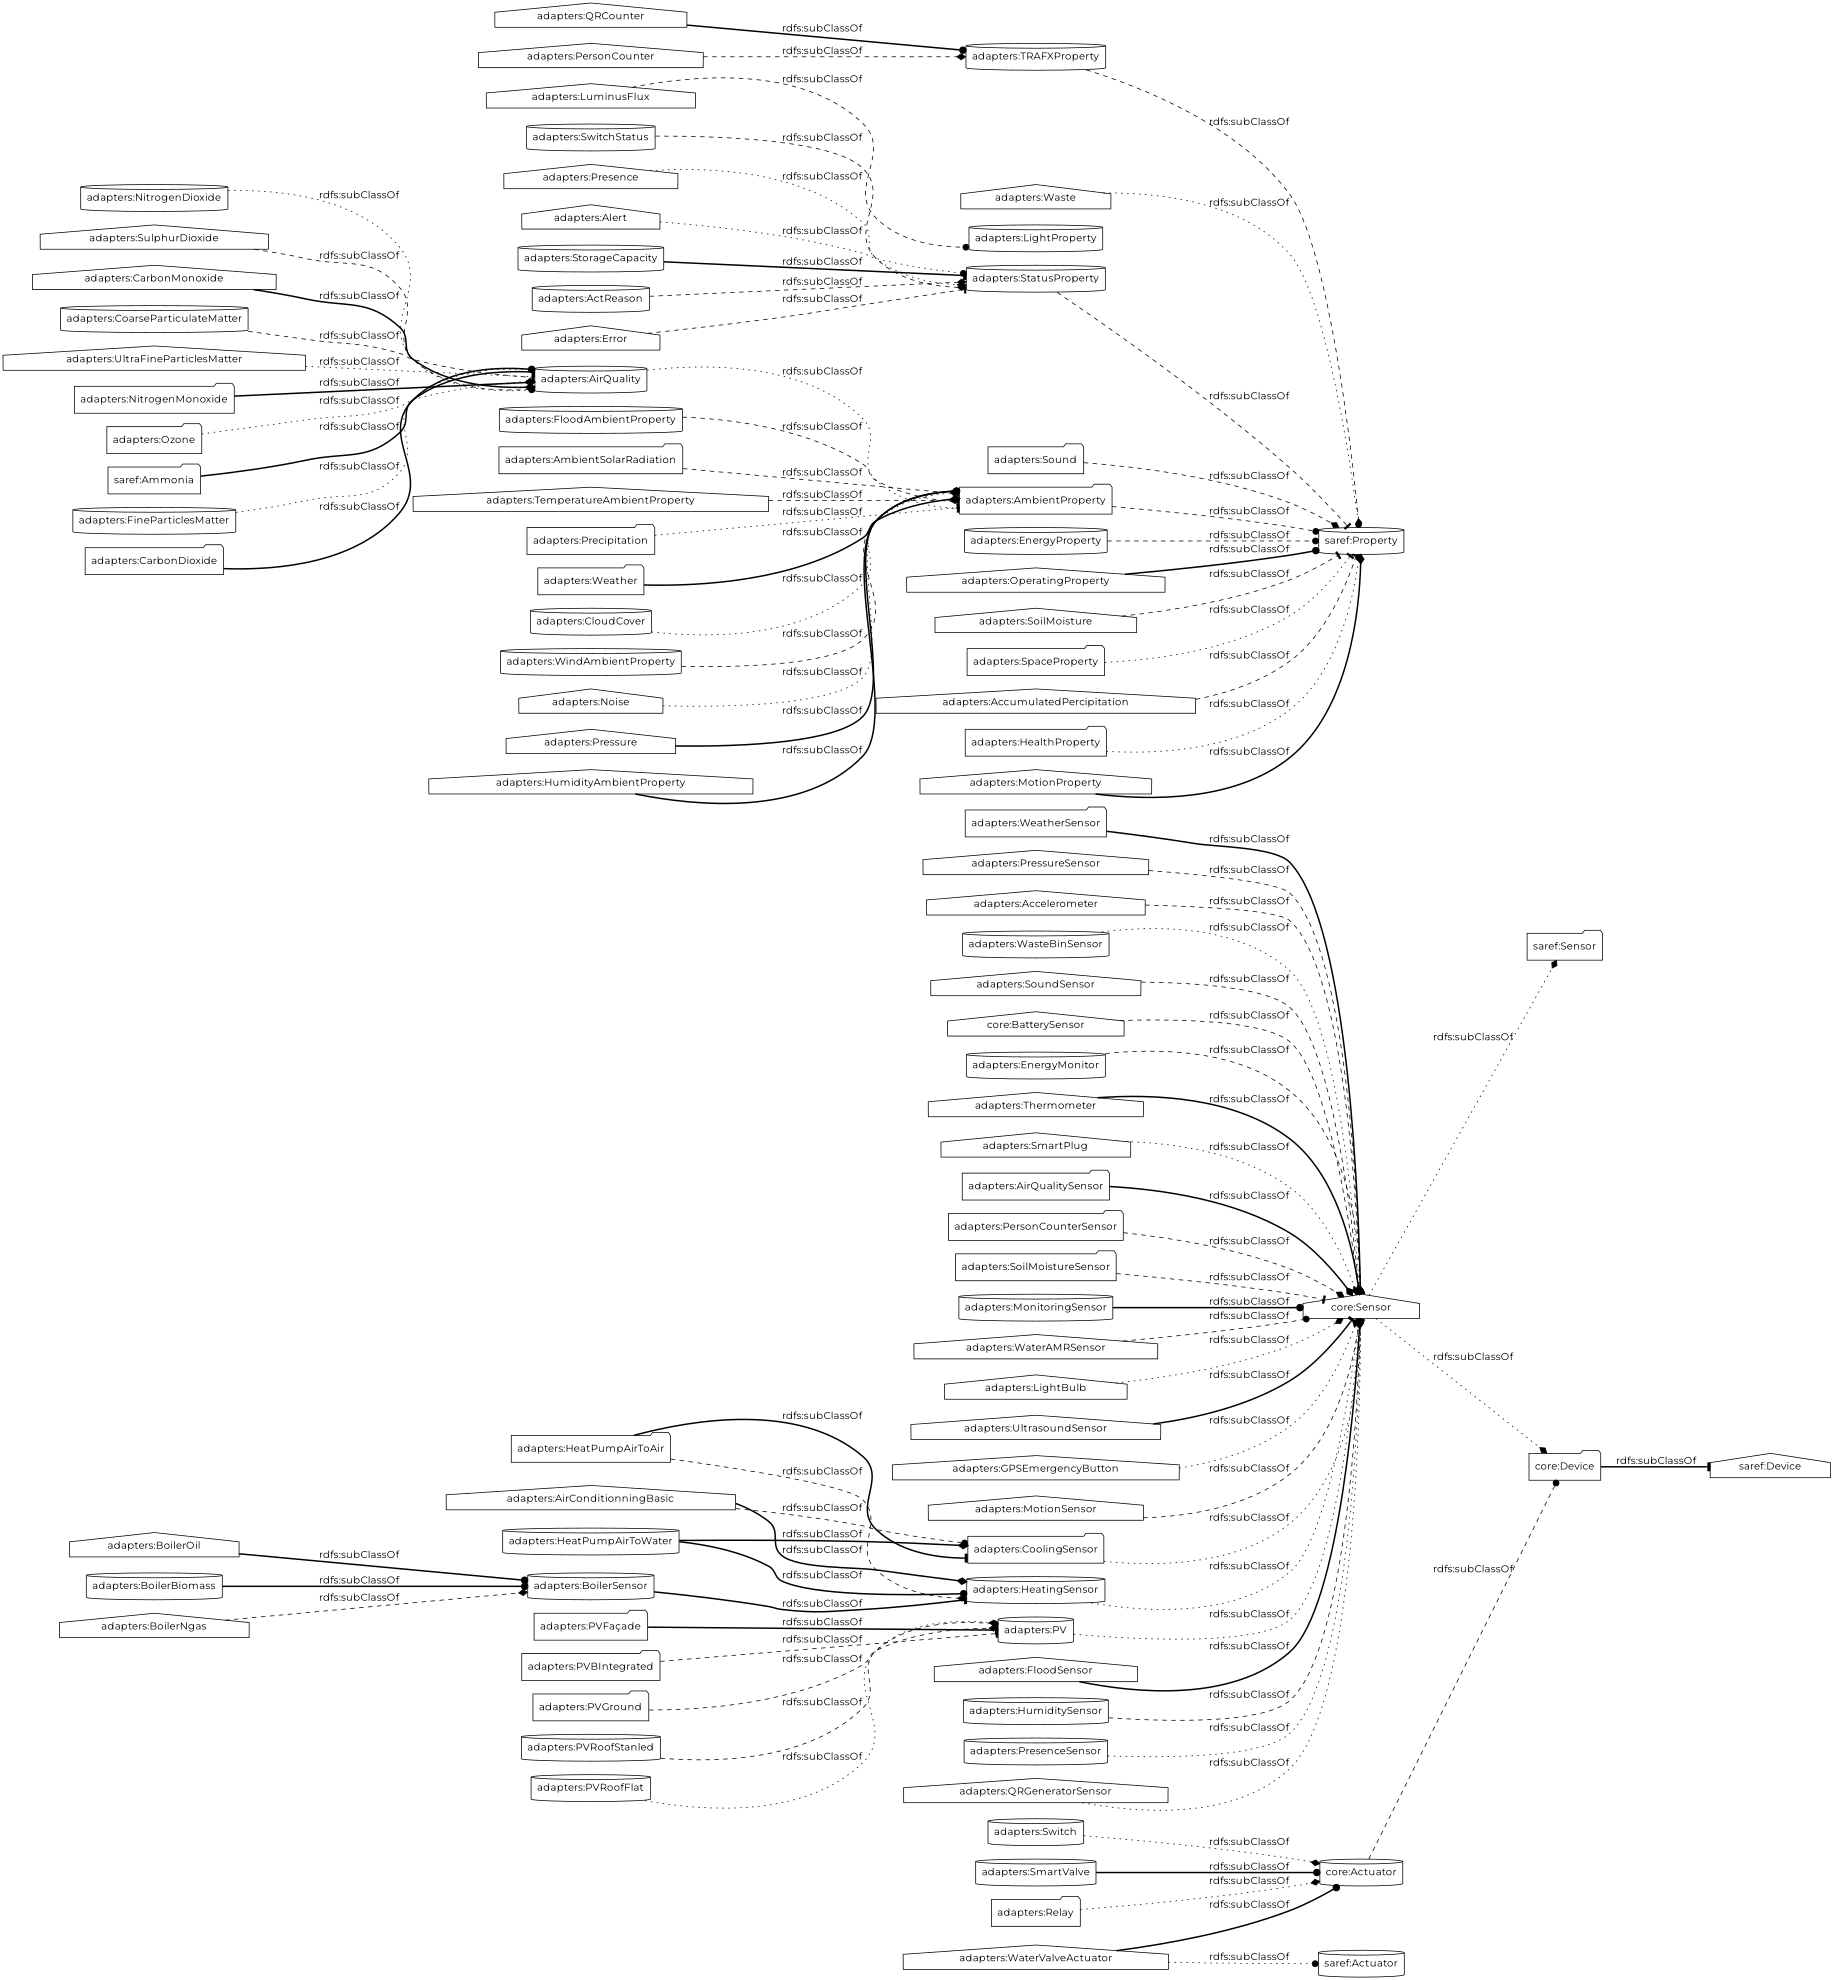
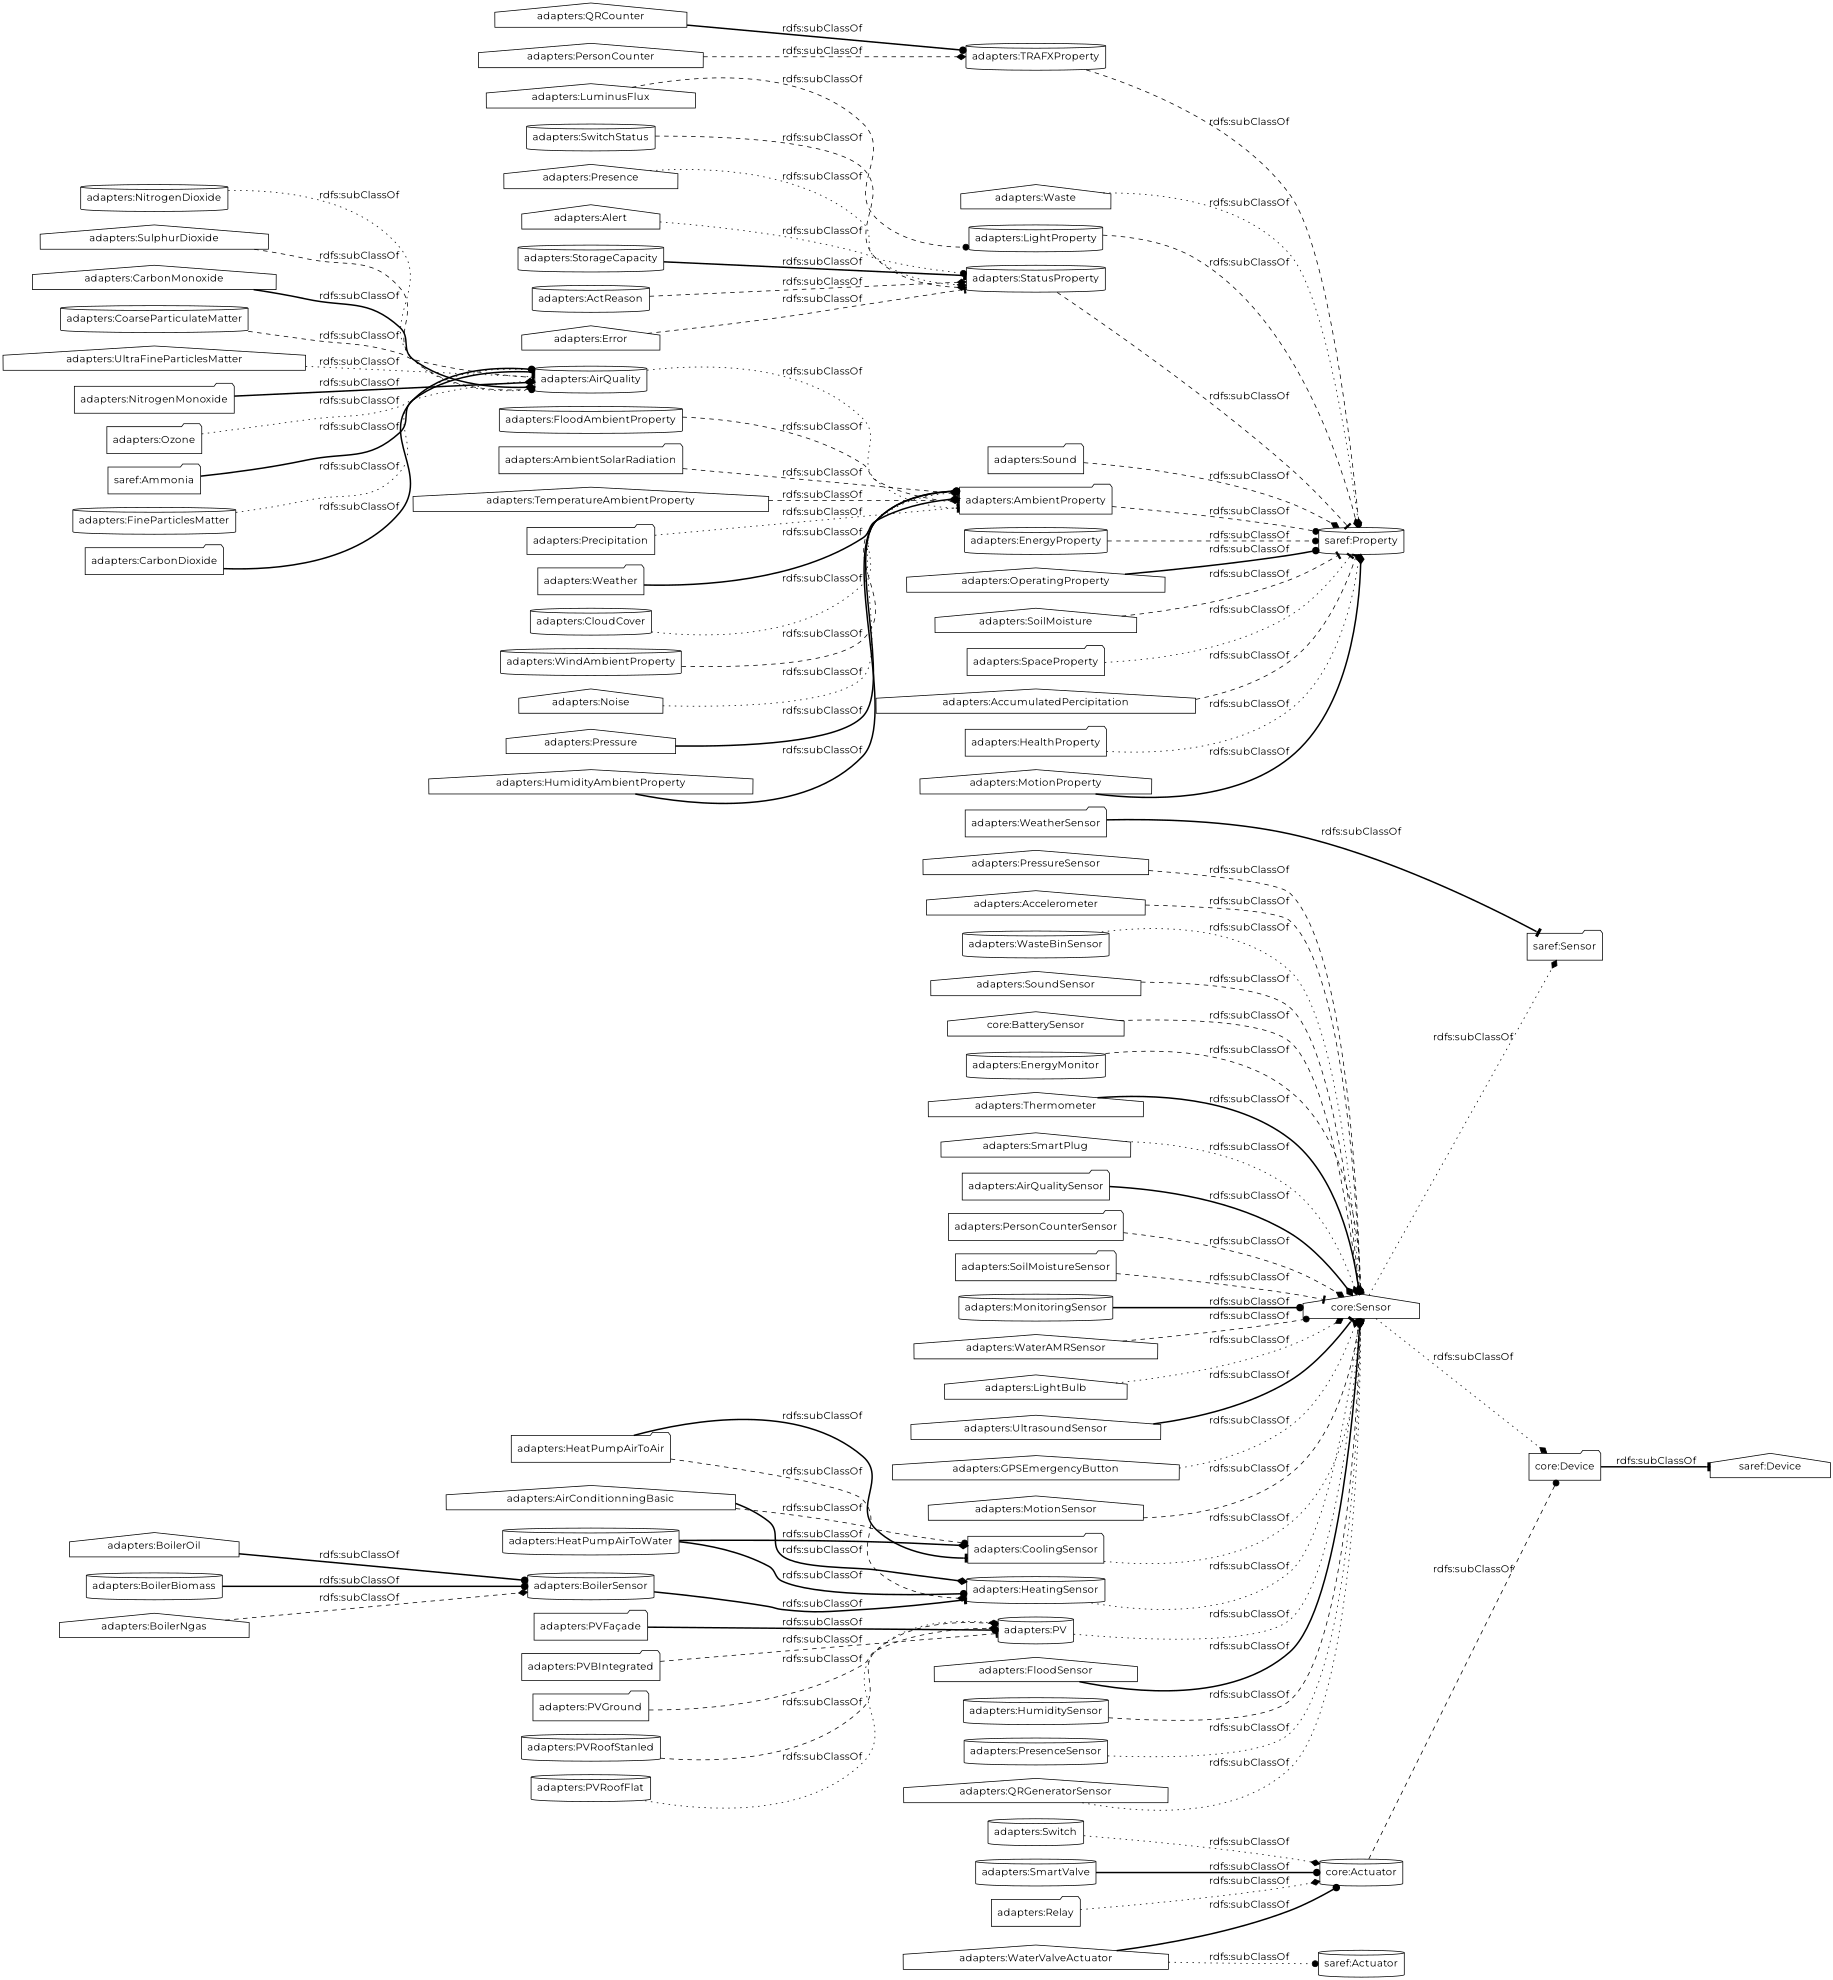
edge "adapters:LightProperty" -> "saref:Property": added, label "rdfs:subClassOf"
edge "adapters:WeatherSensor" -> "core:Sensor": now "adapters:WeatherSensor" -> "saref:Sensor"
edge "adapters:PVFaçade" -> "adapters:PV": arrowhead tee -> dot
